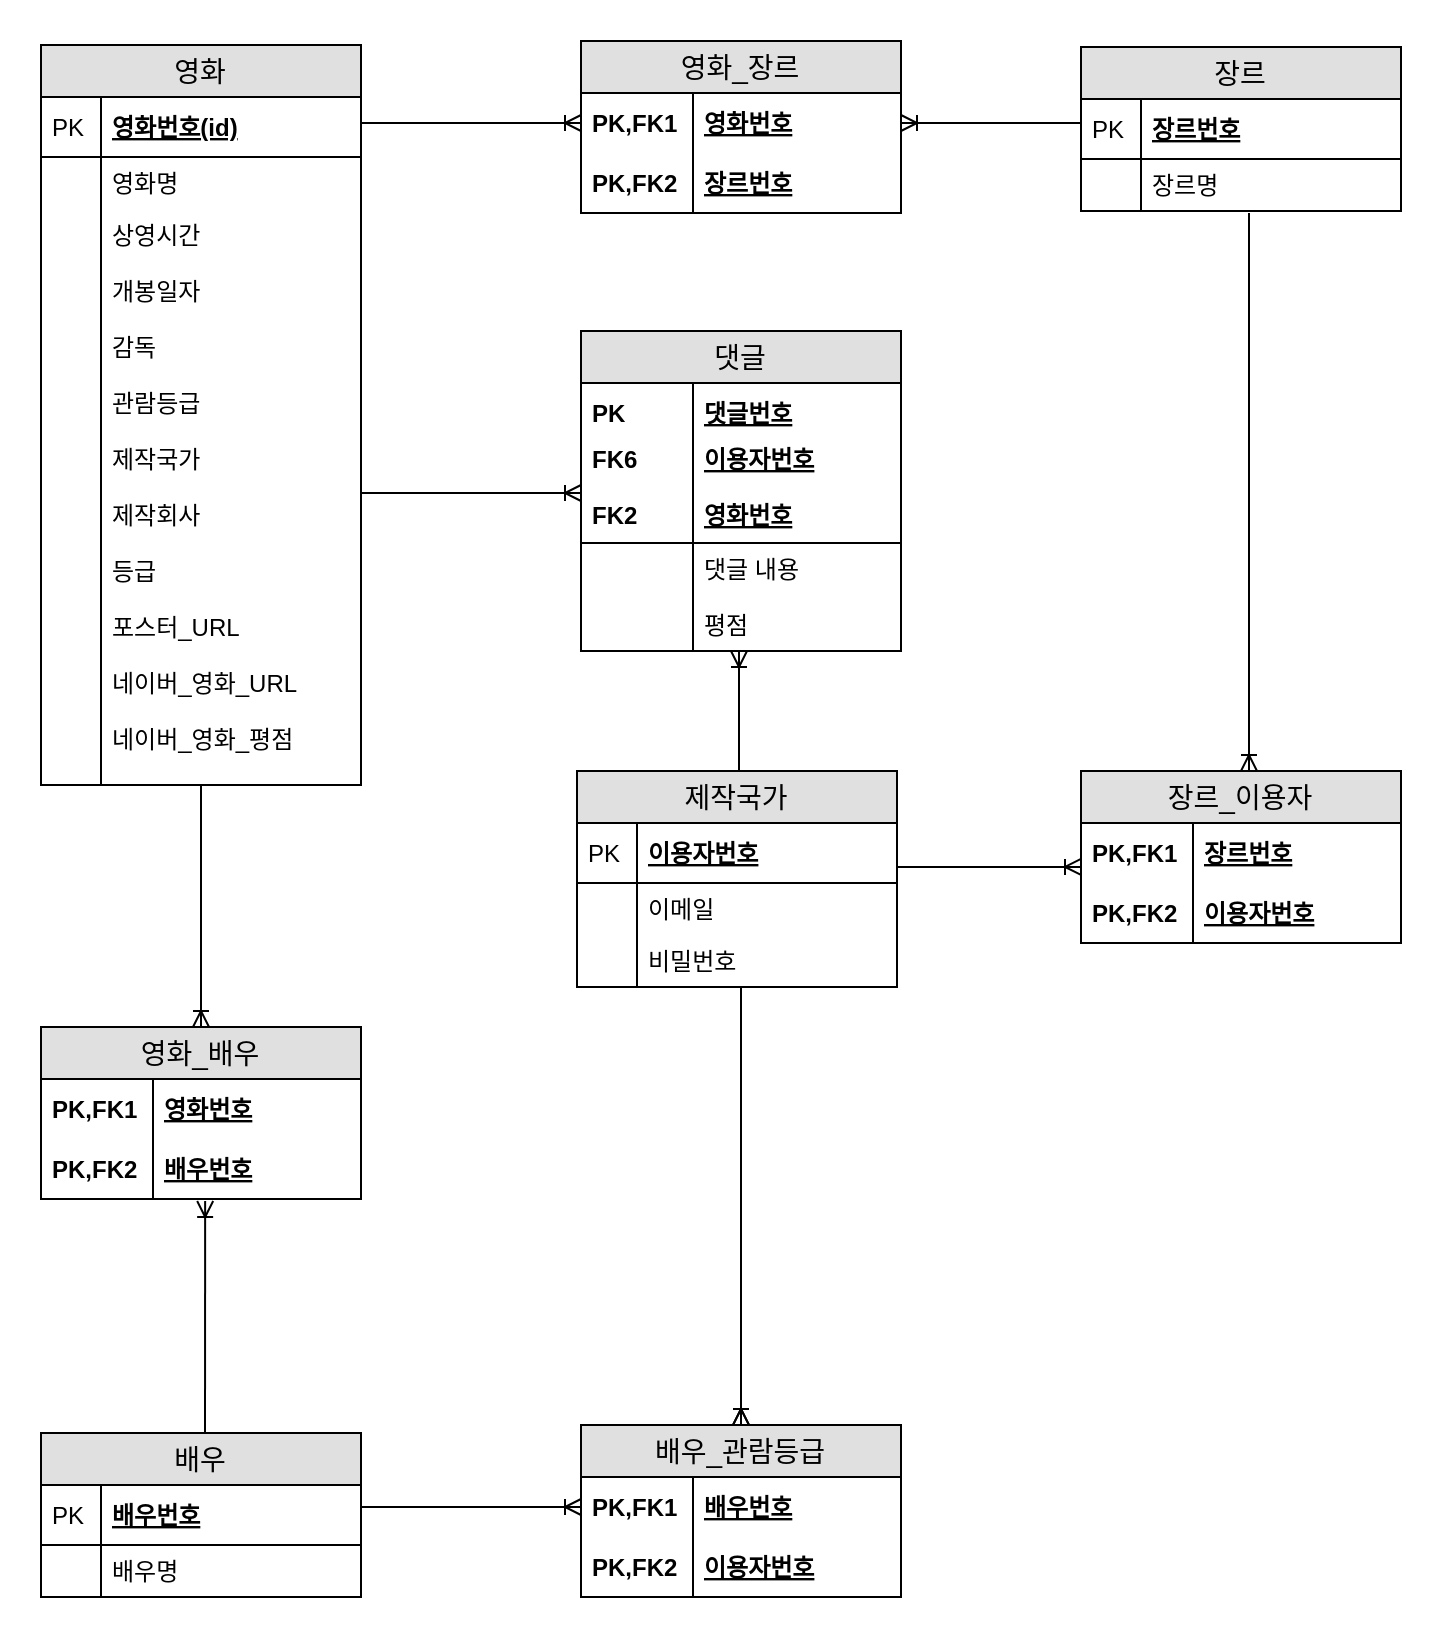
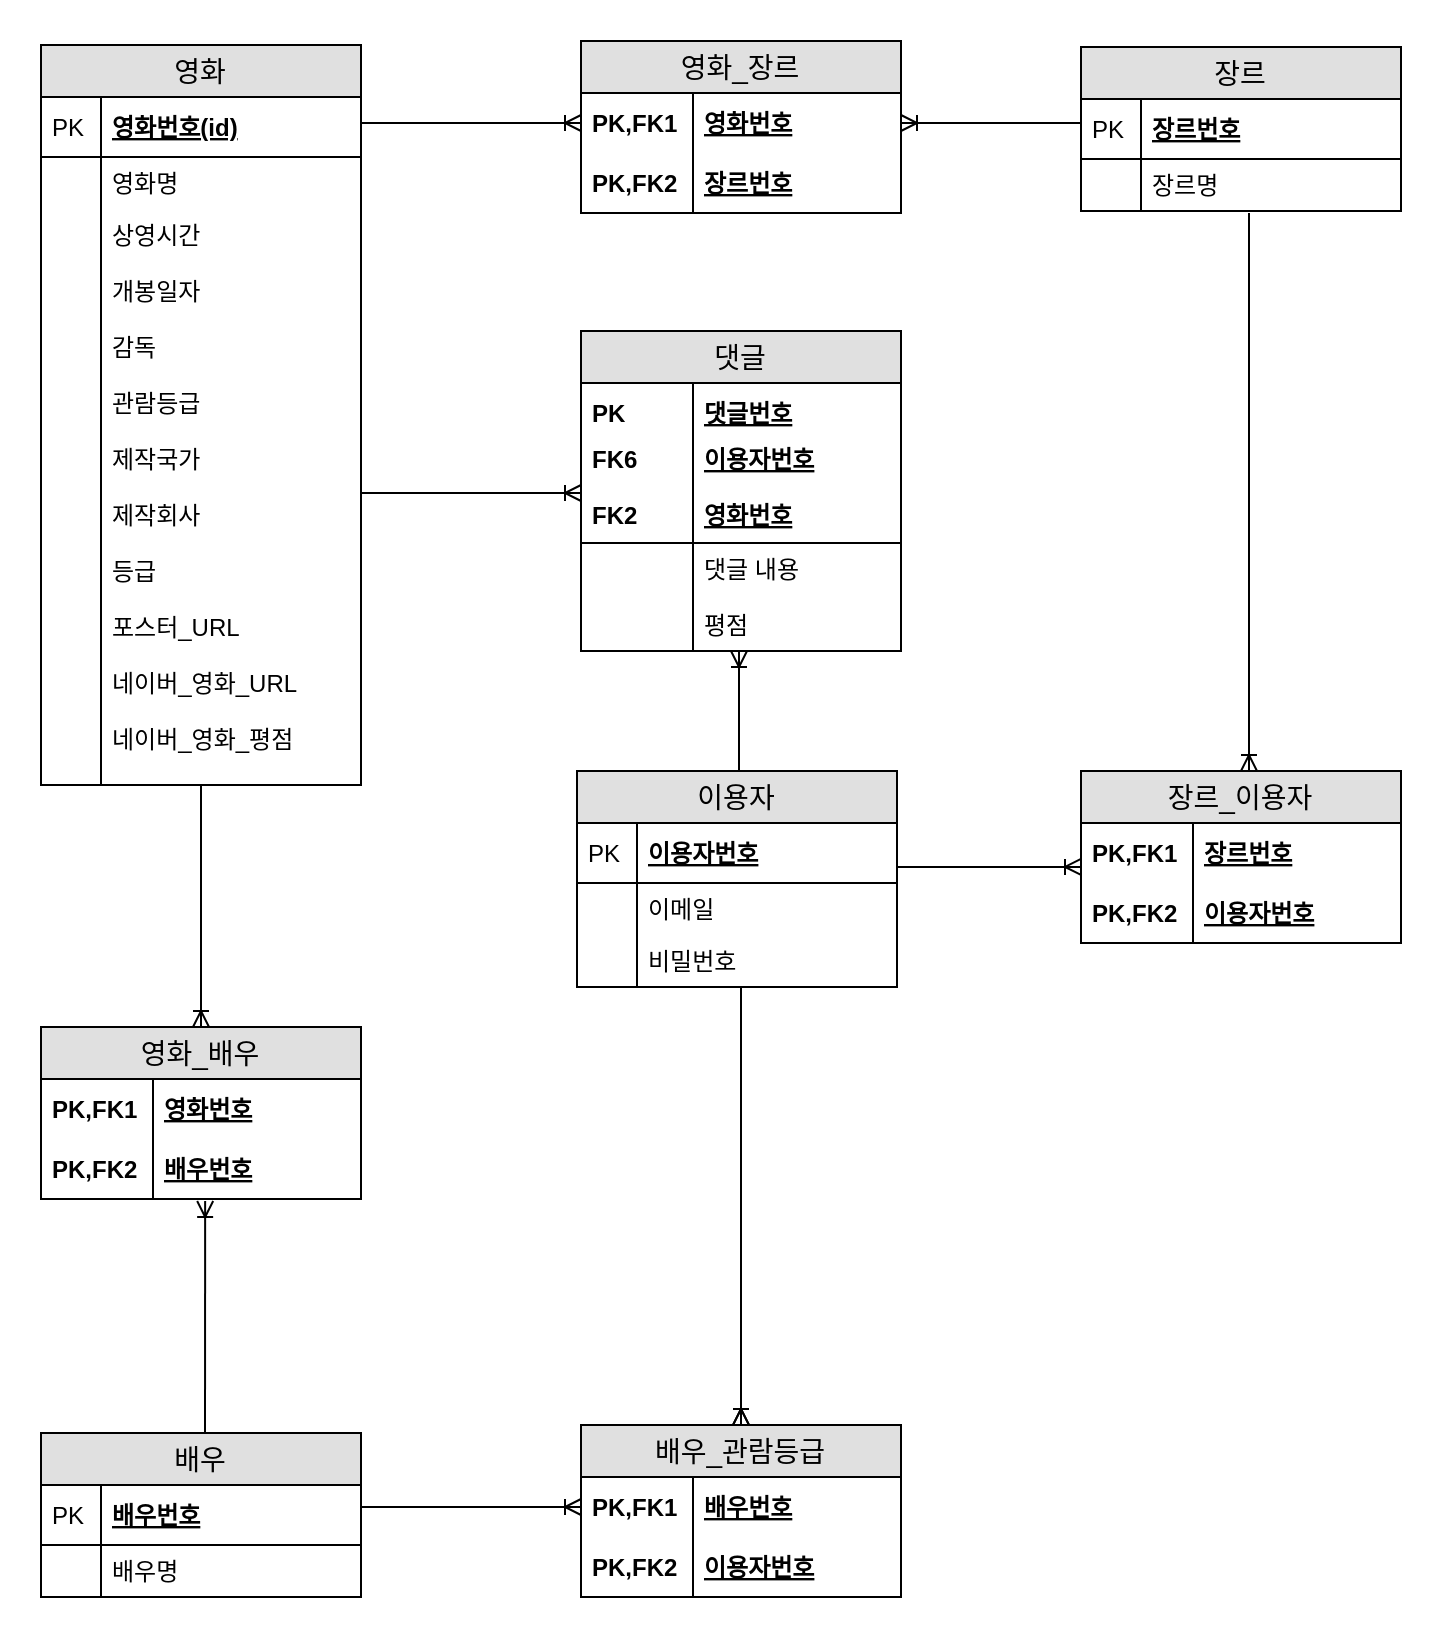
node "제작국가": label "제작국가" -> "이용자"
